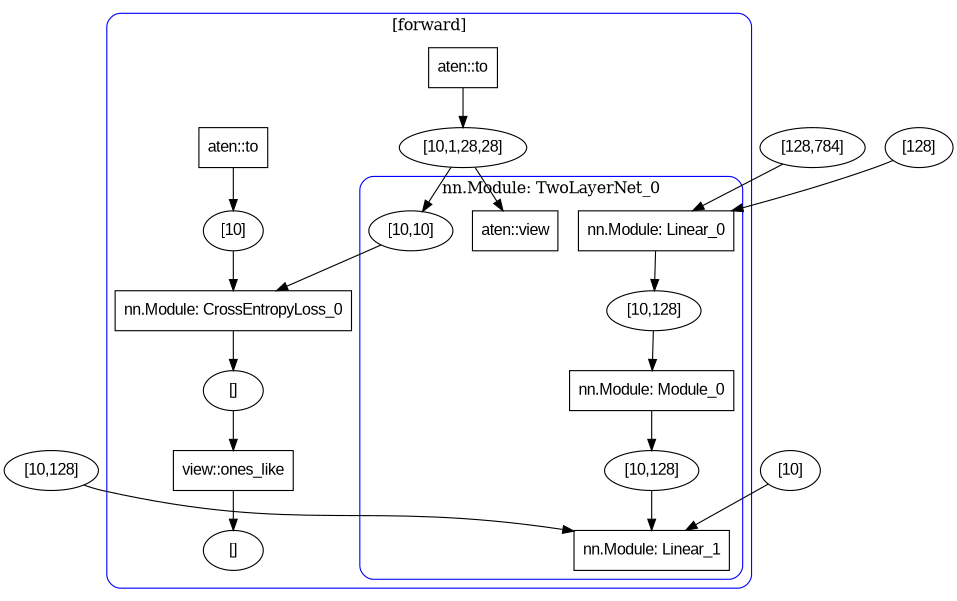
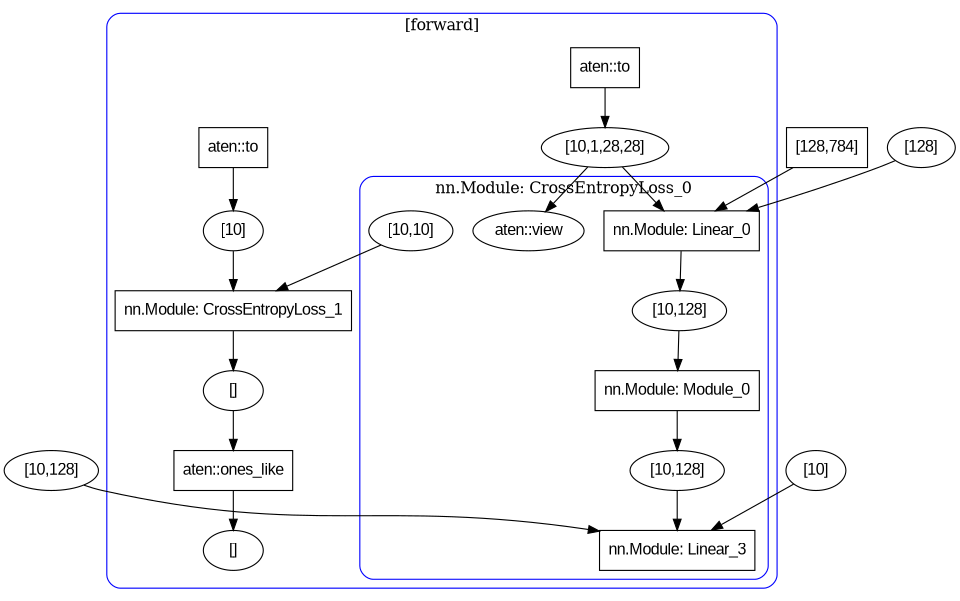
node "[128,784]": shape ellipse -> box
edge "[10,1,28,28]" -> "[10,10]": now "[10,1,28,28]" -> "nn.Module: Linear_0"
cluster "nn.Module: TwoLayerNet_0": label "nn.Module: TwoLayerNet_0" -> "nn.Module: CrossEntropyLoss_0"
node "aten::view": shape box -> ellipse
node "nn.Module: CrossEntropyLoss_0": label "nn.Module: CrossEntropyLoss_0" -> "nn.Module: CrossEntropyLoss_1"
node "view::ones_like": label "view::ones_like" -> "aten::ones_like"
node "nn.Module: Linear_1": label "nn.Module: Linear_1" -> "nn.Module: Linear_3"
